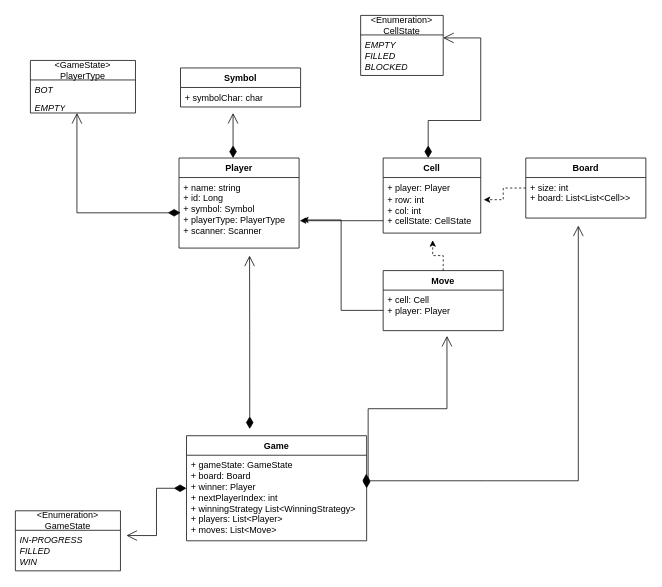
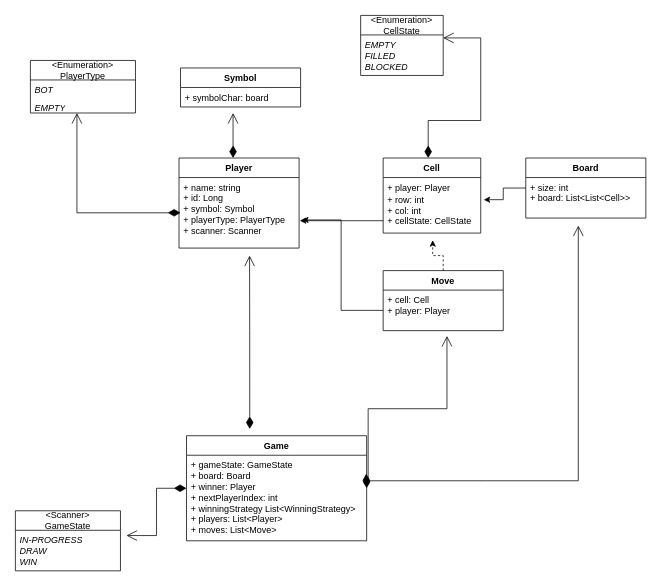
node "<GameState> PlayerType": label "<GameState> PlayerType" -> "<Enumeration> PlayerType"
node "+ symbolChar: char": label "+ symbolChar: char" -> "+ symbolChar: board"
edge "Board" -> "+ col: int + cellState: CellState": style dashed -> solid
node "<Enumeration> GameState": label "<Enumeration> GameState" -> "<Scanner> GameState"
node "IN-PROGRESS FILLED WIN": label "IN-PROGRESS FILLED WIN" -> "IN-PROGRESS DRAW WIN"
